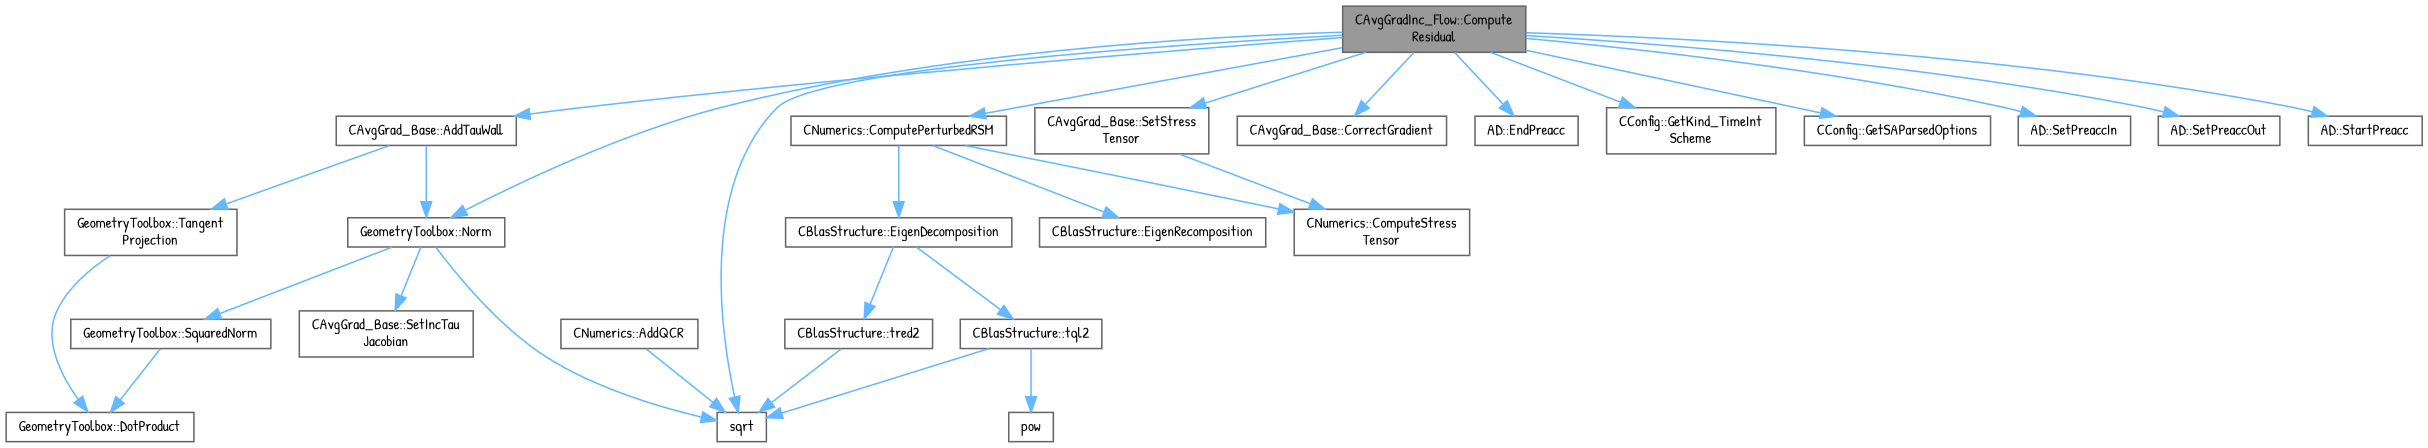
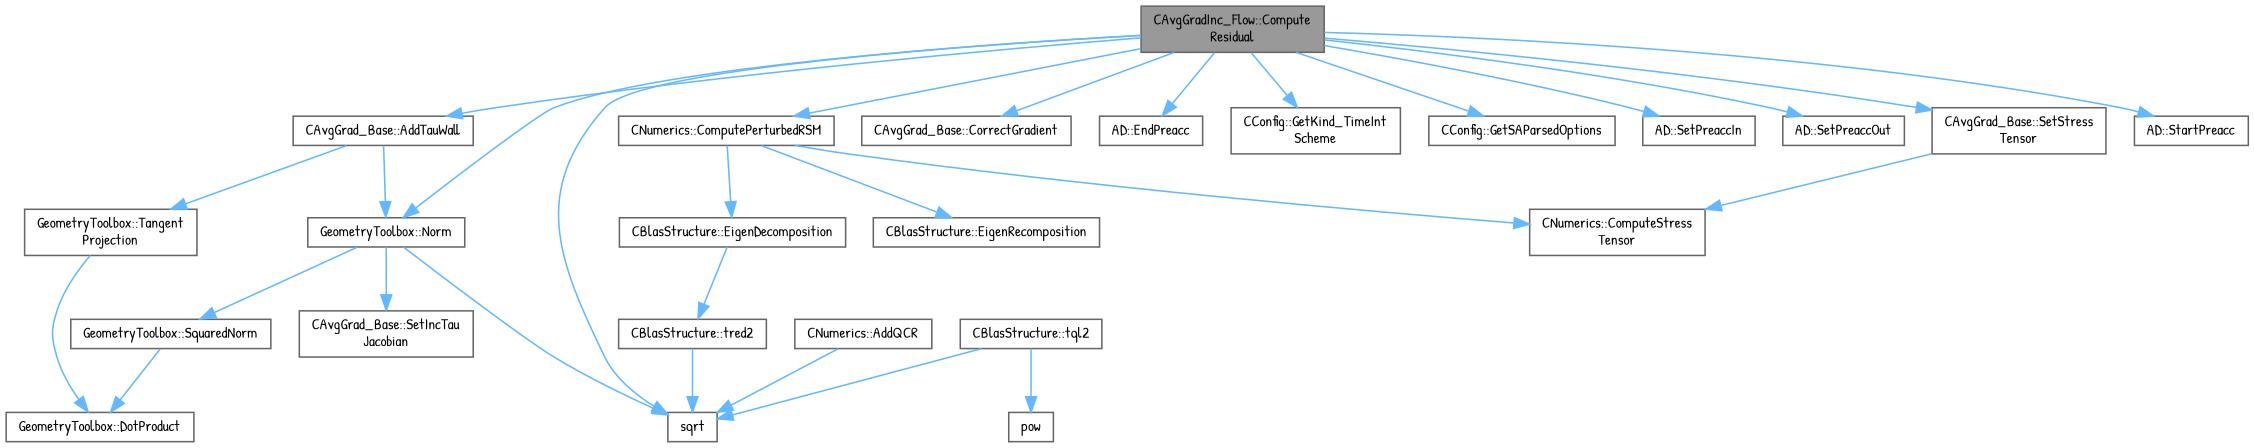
edge "CBlasStructure::EigenDecomposition" -> "CBlasStructure::tql2": removed
